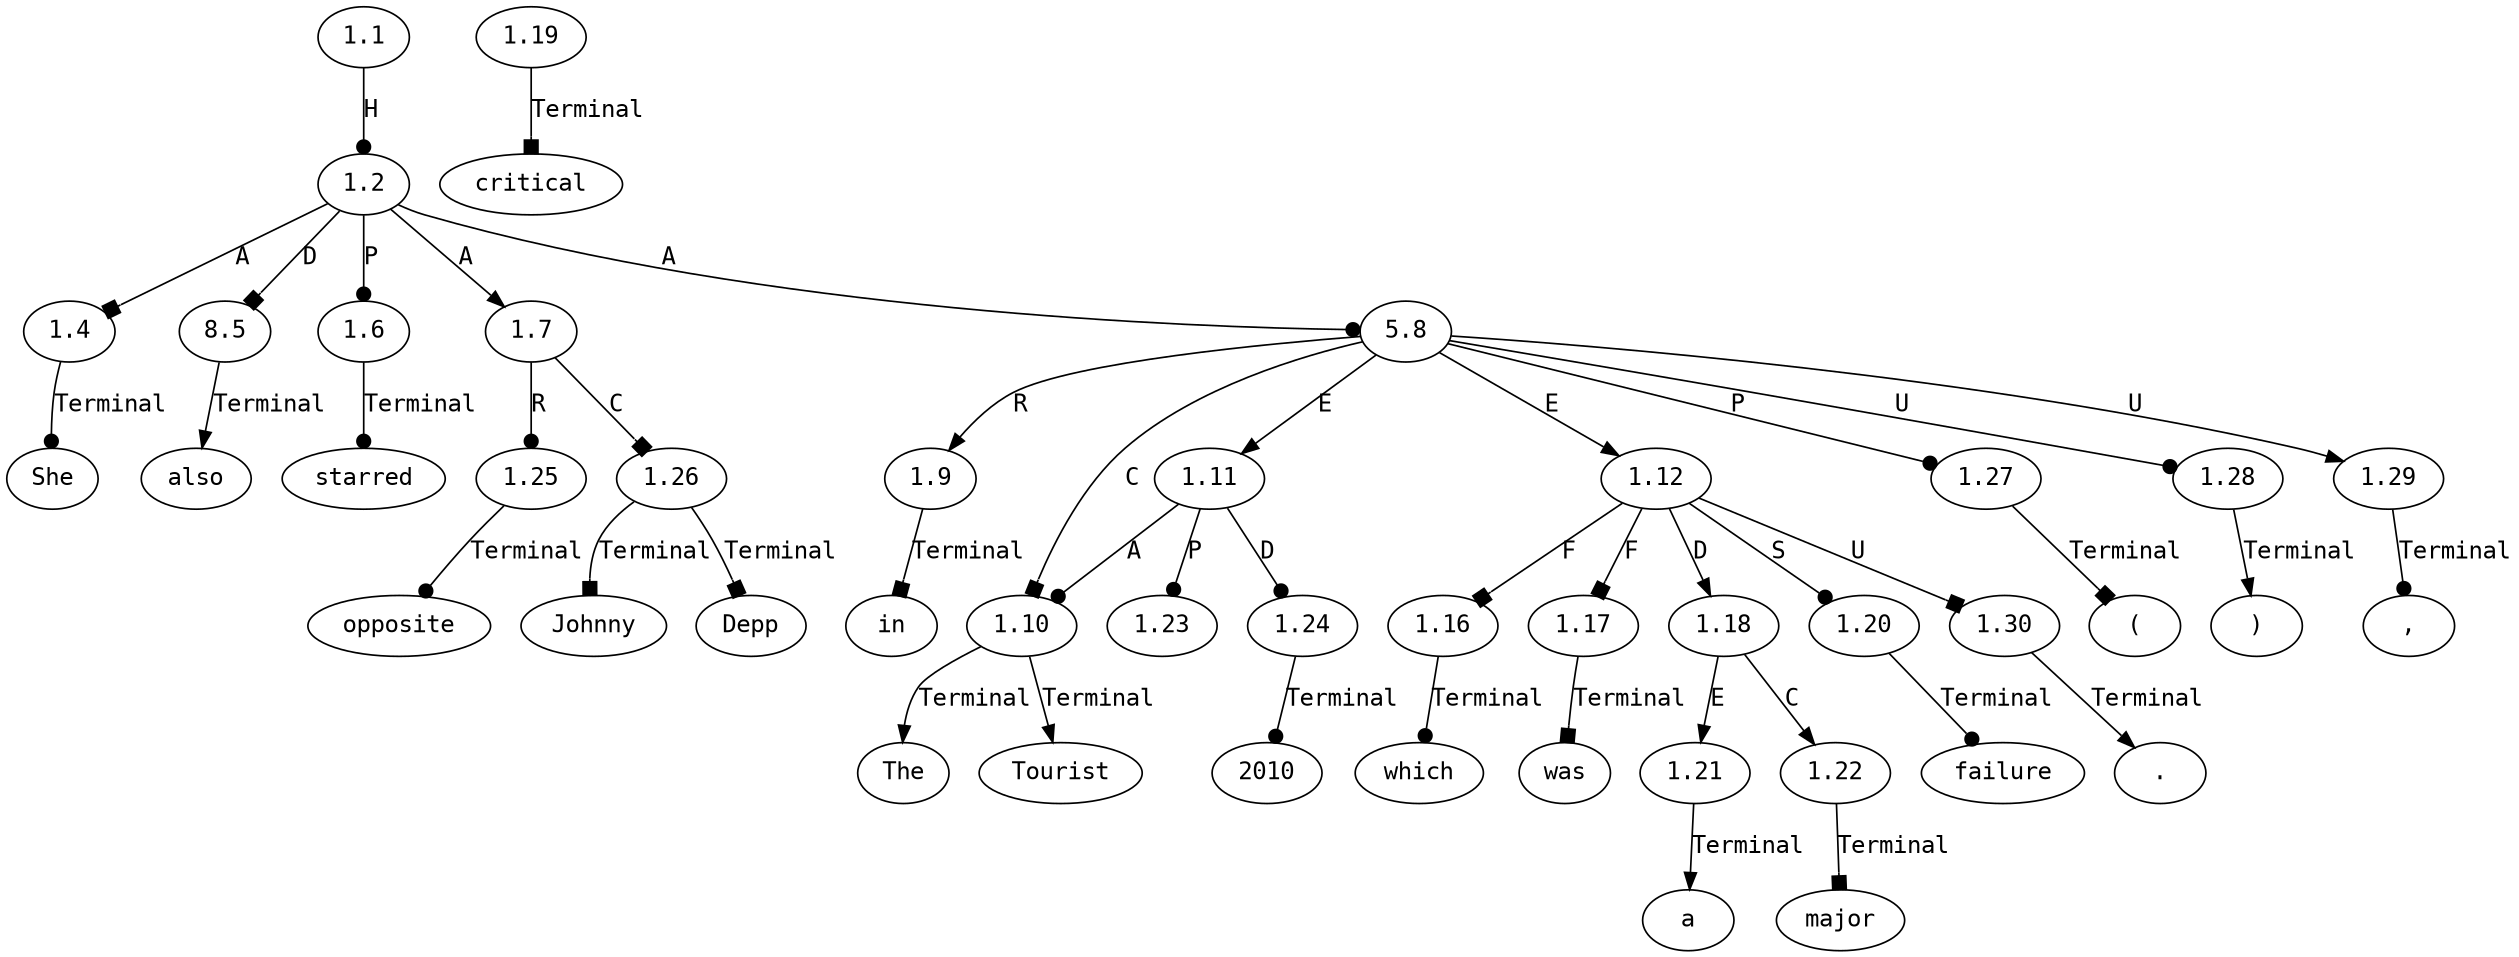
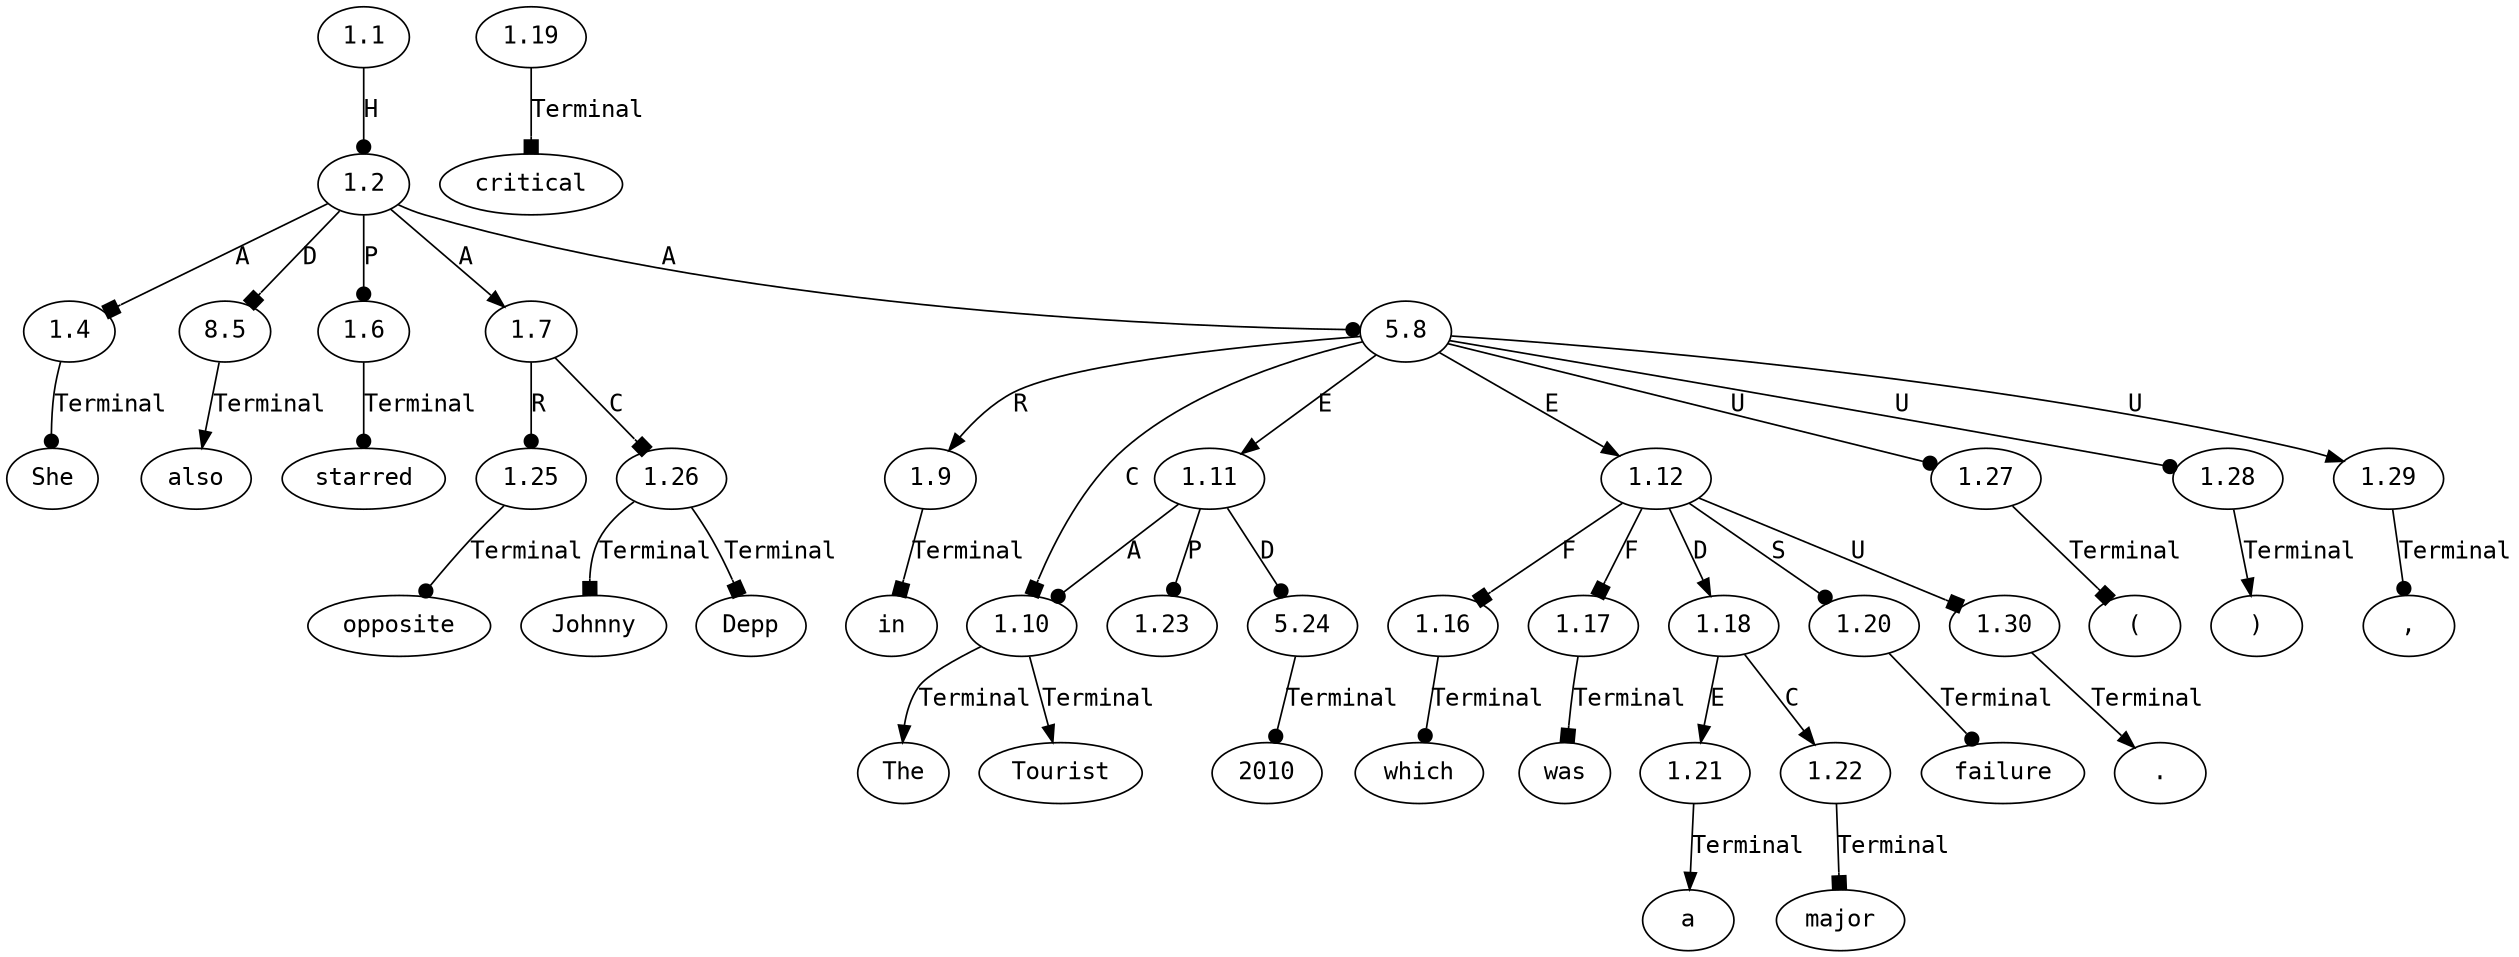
edge "5.8" -> "1.27": label "P" -> "U"
node "1.24": label "1.24" -> "5.24"
